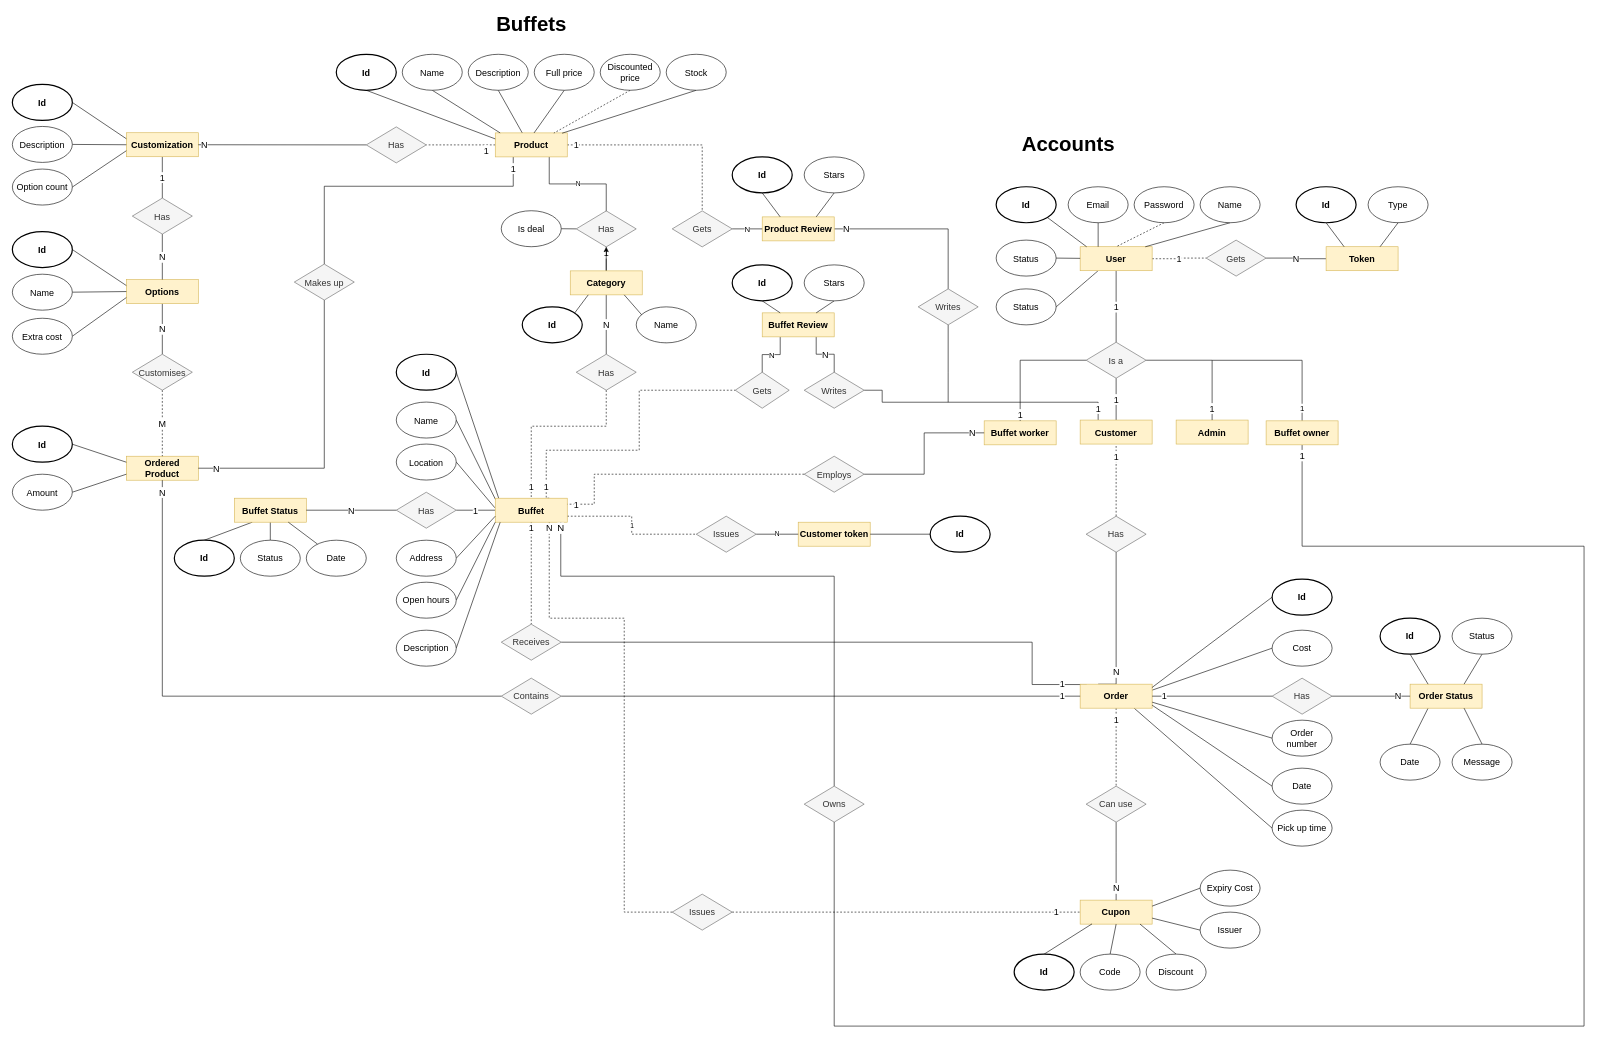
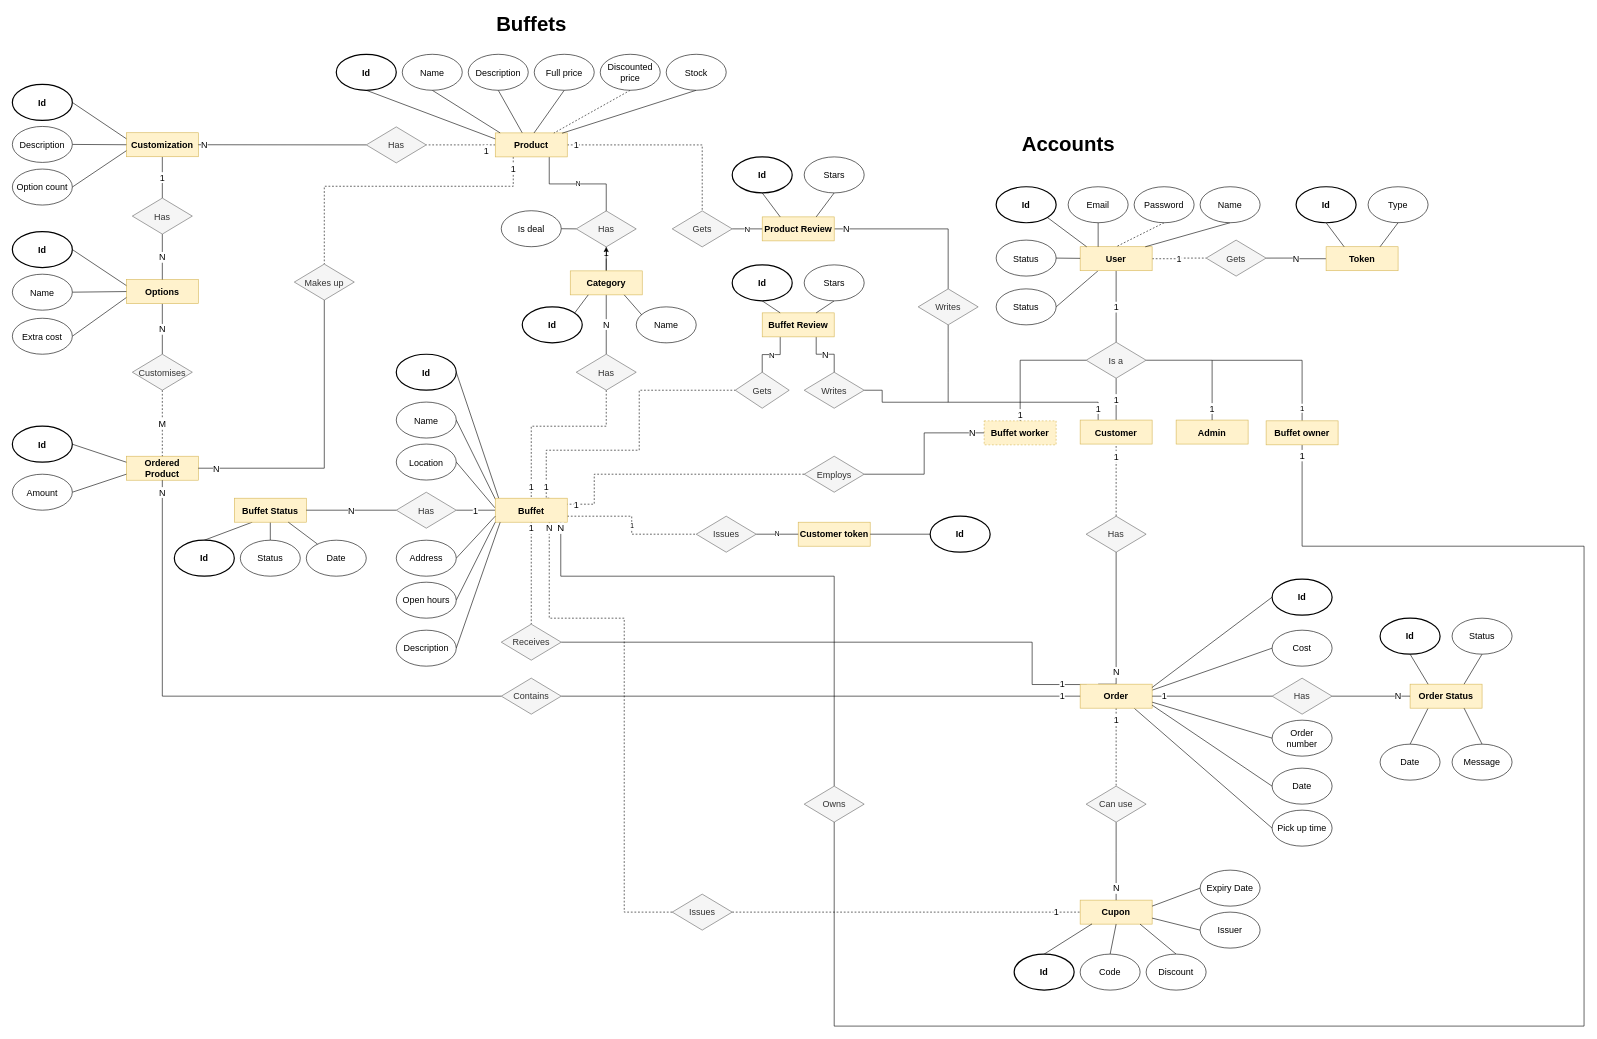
edge "Product" -- "Makes up": style solid -> dashed
node "Buffet worker": style solid -> dashed
node "Expiry Cost": label "Expiry Cost" -> "Expiry Date"
